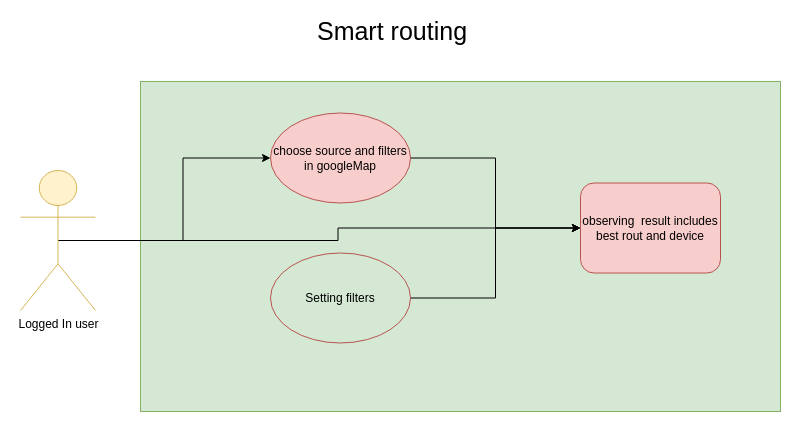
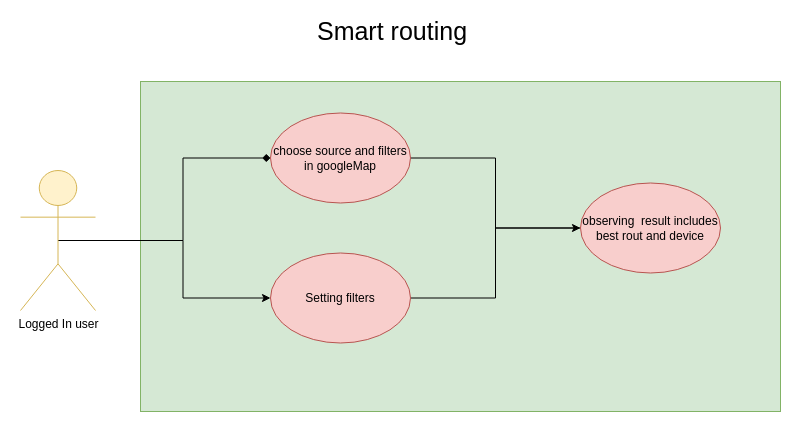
edge "Logged In user" -> "choose source and filters in googleMap": arrowhead classic -> diamond
node "observing result includes best rout and device": shape rounded rectangle -> ellipse
edge "Setting filters" -> "observing result includes best rout and device": arrowhead classic -> none
edge "Logged In user" -> "observing result includes best rout and device": now "Logged In user" -> "Setting filters"
node "Setting filters": fillcolor #d5e8d4 -> #f8cecc
